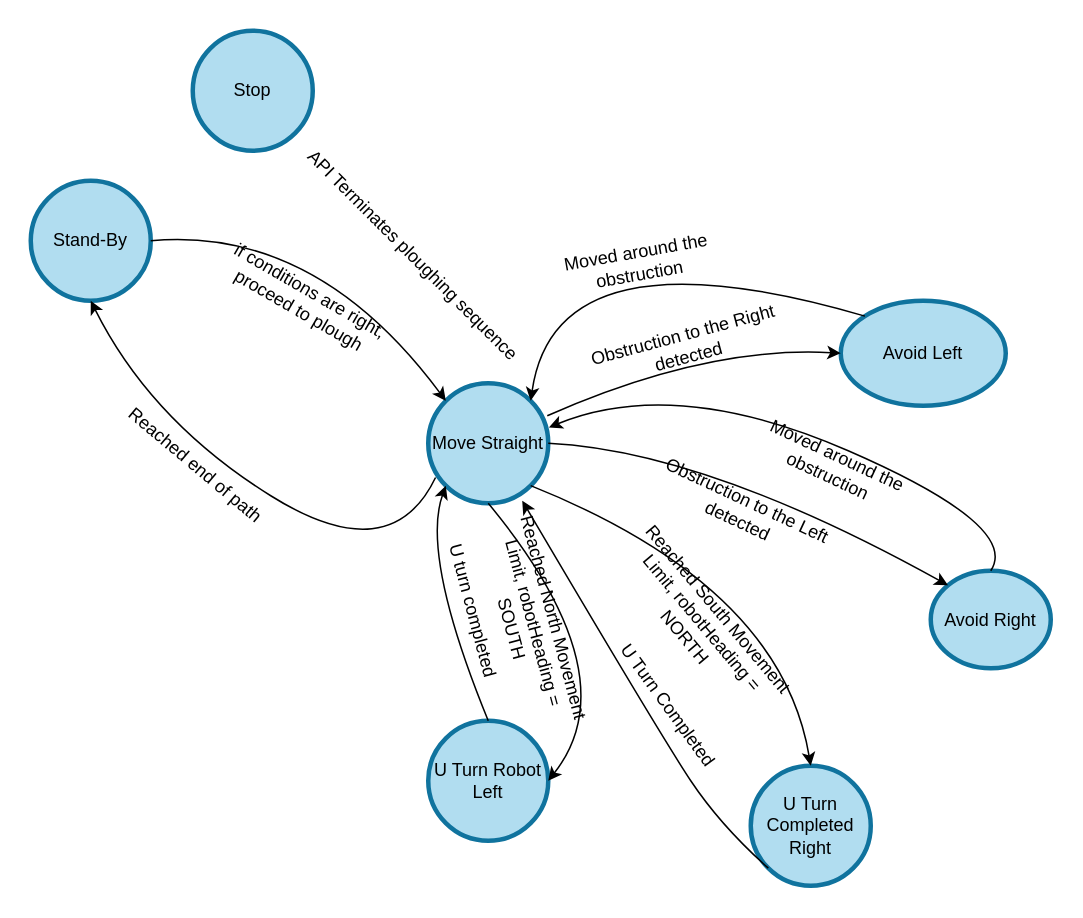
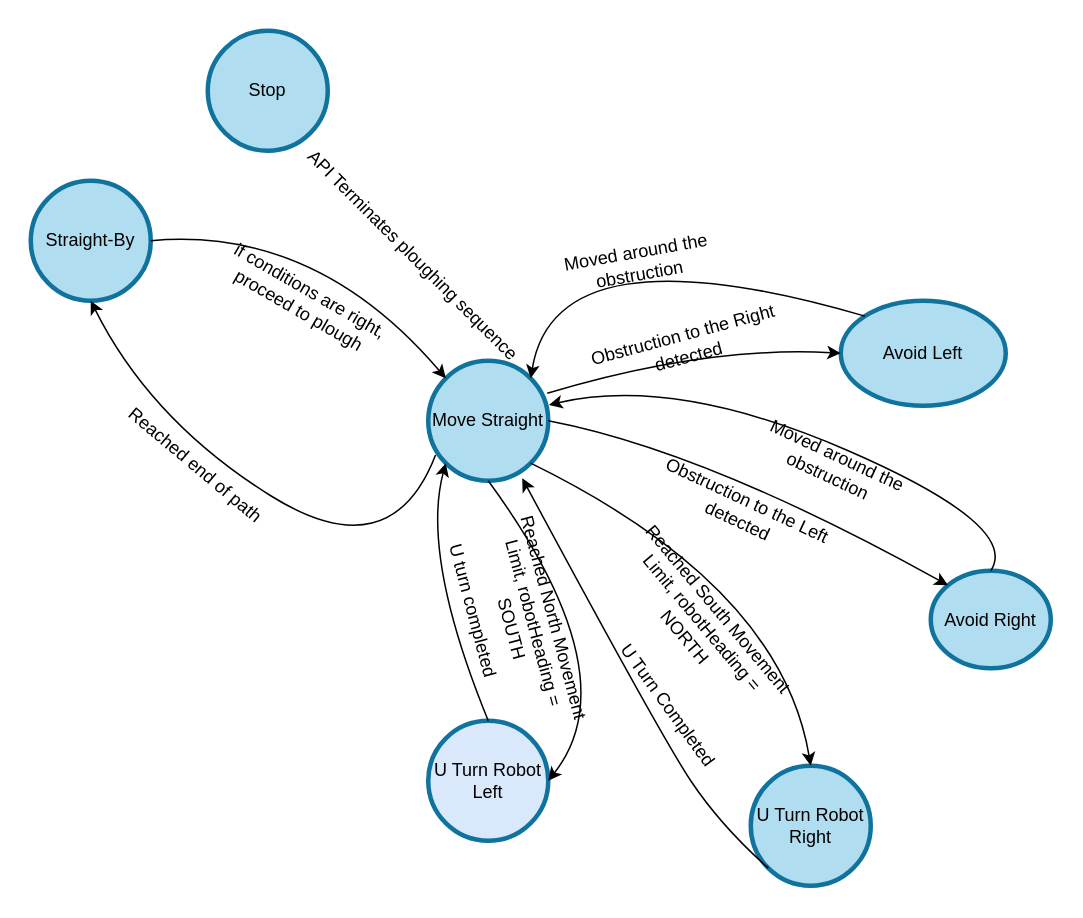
node "Stop": moved (253, 91) -> (268, 91)
node "Stand-By": label "Stand-By" -> "Straight-By"
node "Move Straight": moved (488, 443) -> (488, 421)
node "U Turn Robot Left": fillcolor #b1ddf0 -> #dae8fc
node "U Turn Completed Right": label "U Turn Completed Right" -> "U Turn Robot Right"
